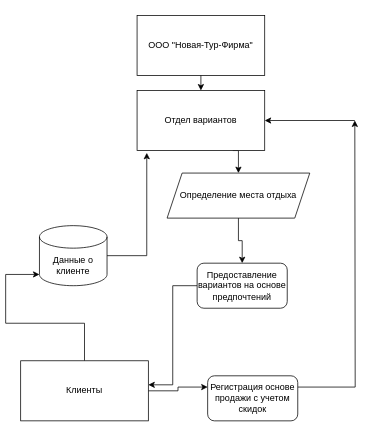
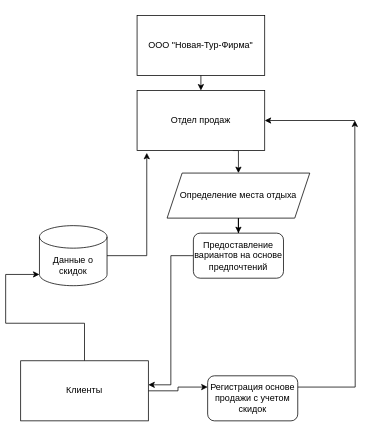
node "Отдел вариантов": label "Отдел вариантов" -> "Отдел продаж"
node "Данные о клиенте": label "Данные о клиенте" -> "Данные о скидок"
node "Предоставление вариантов на основе предпочтений": moved (242, 285) -> (238, 255)
